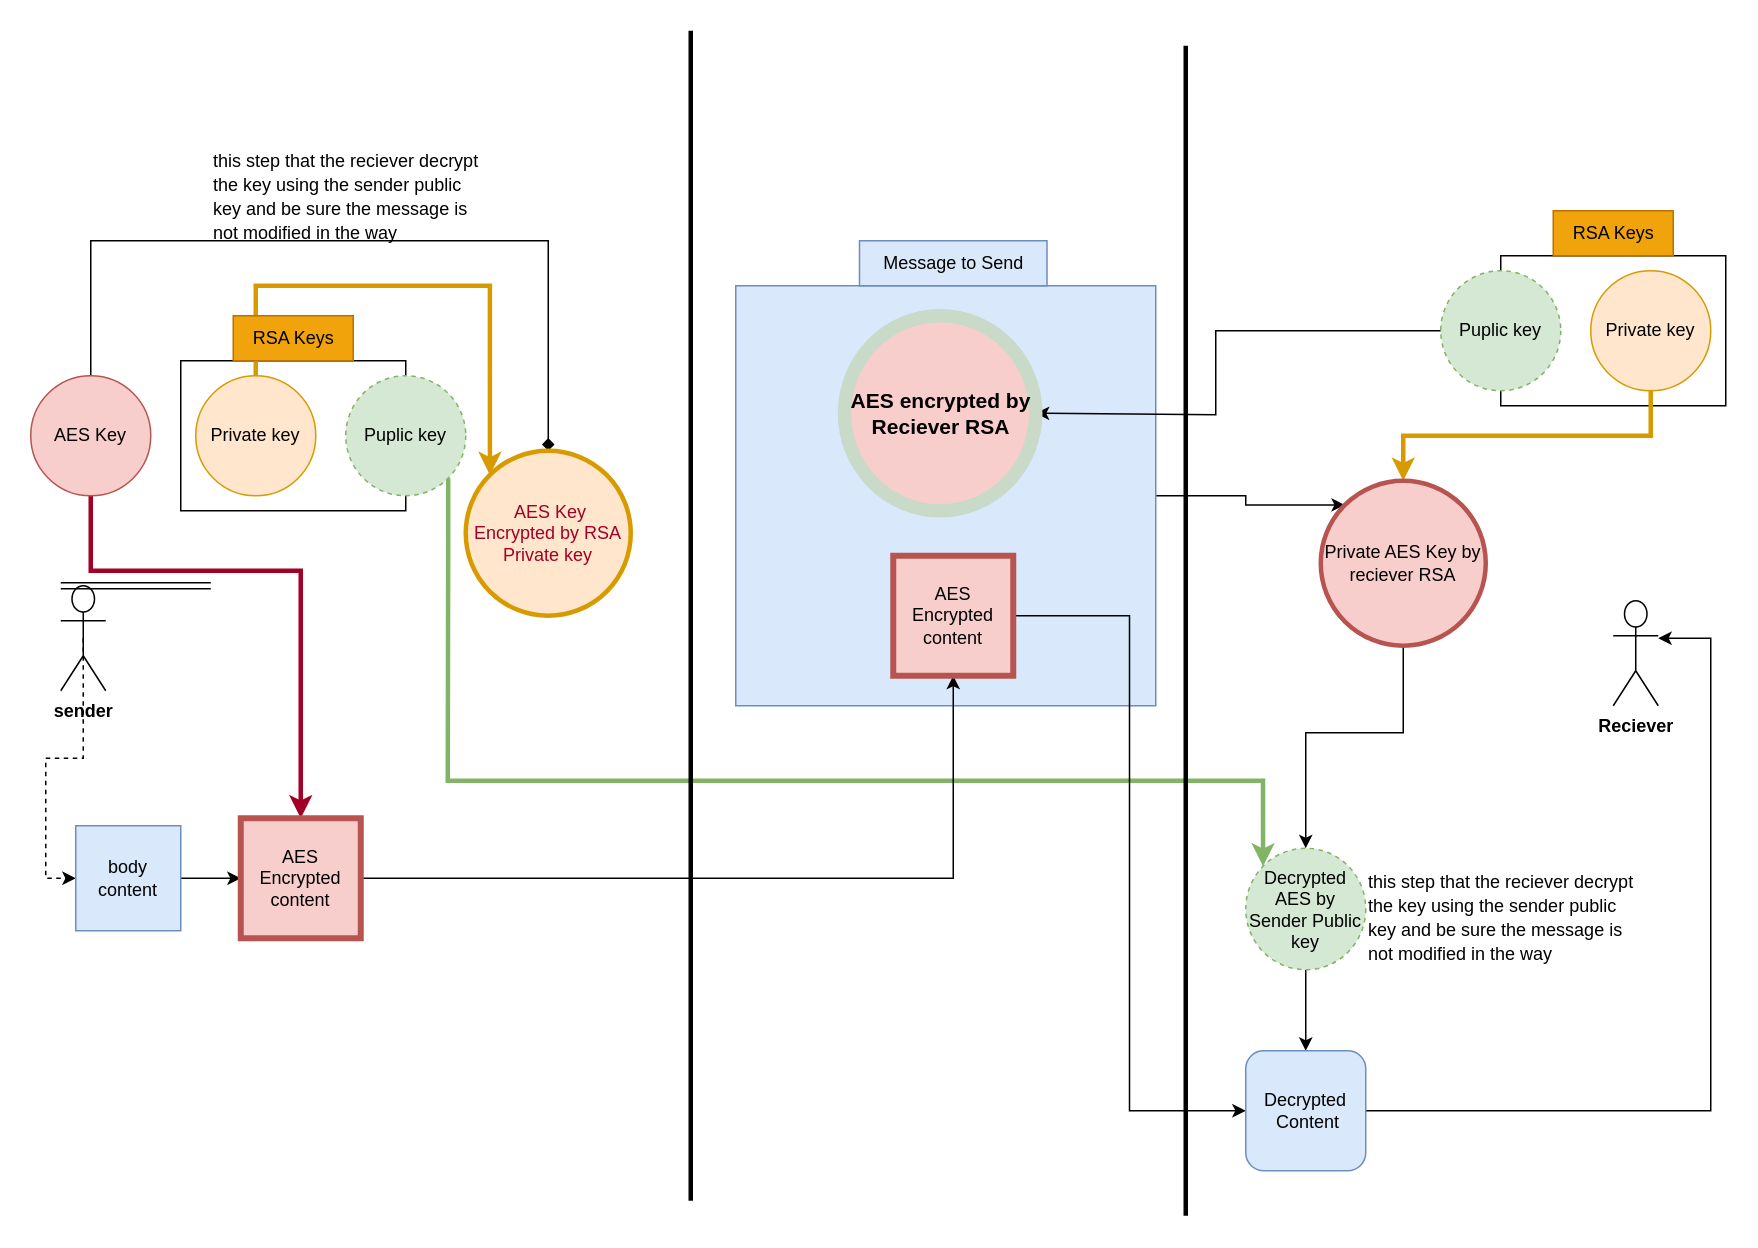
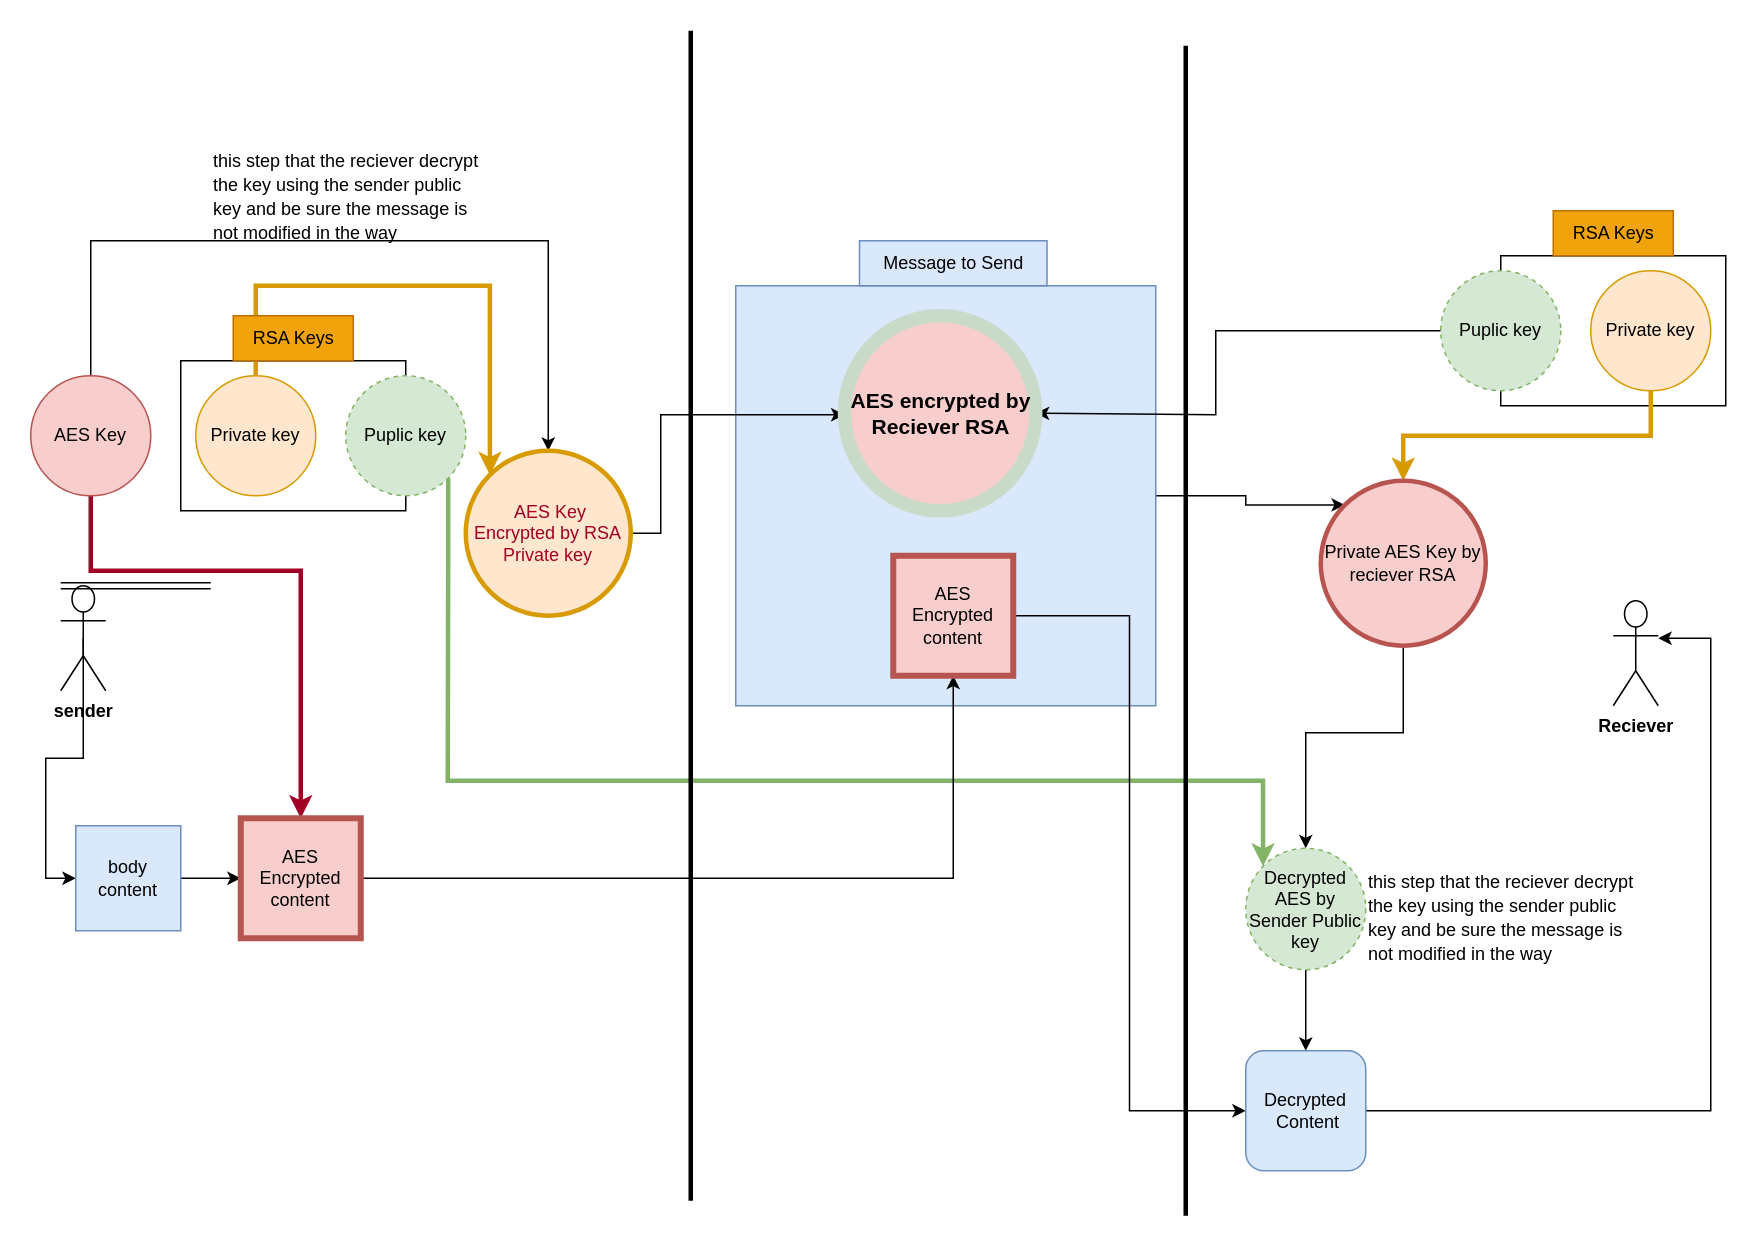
edge "AES Key Encrypted by RSA Private key" -> "AES encrypted by Reciever RSA": added
edge "AES Key" -> "AES Key Encrypted by RSA Private key": arrowhead diamond -> classic
edge "sender" -> "body content": style dashed -> solid
